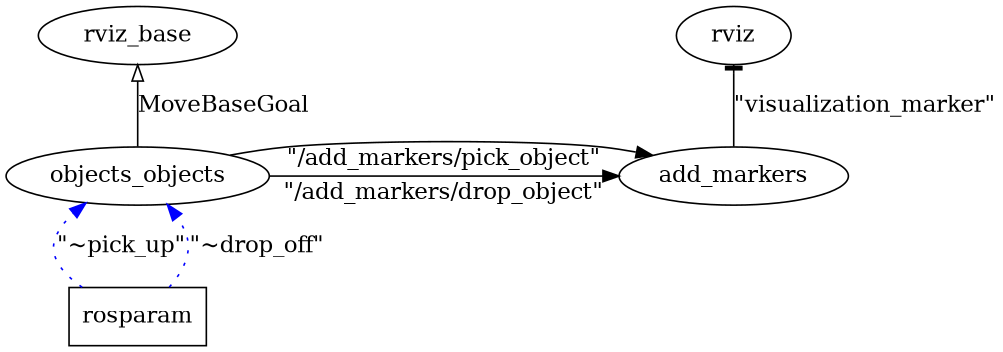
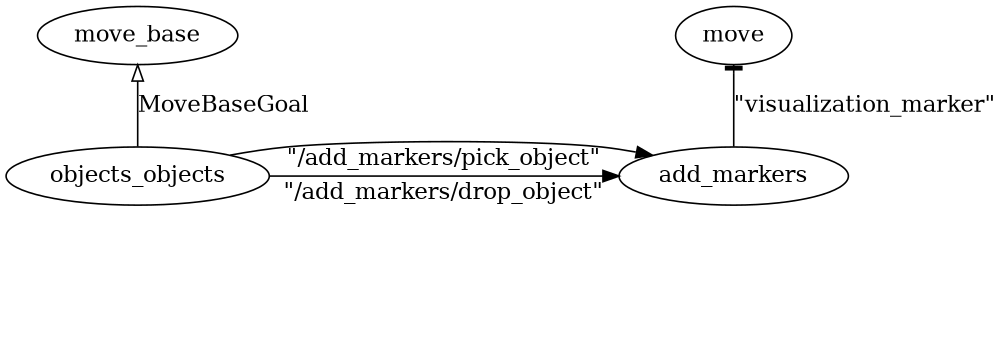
node "rviz_base": label "rviz_base" -> "move_base"
node "rviz": label "rviz" -> "move"
node "rosparam": removed
